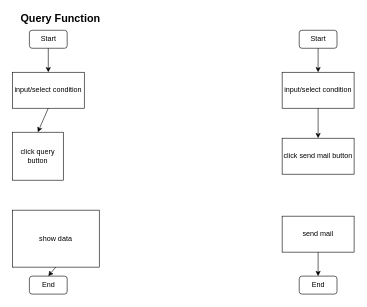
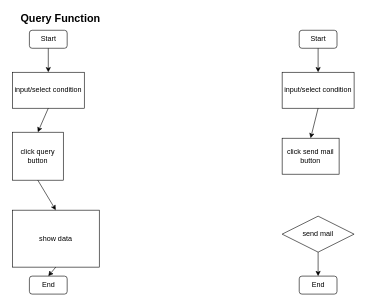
node "click send mail button": size 72x36 -> 57x36
edge "click query button" -> "show data": added
node "send mail": shape rectangle -> diamond
